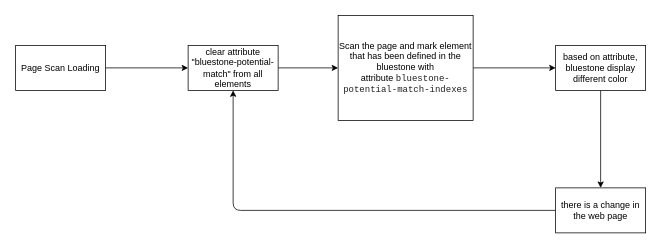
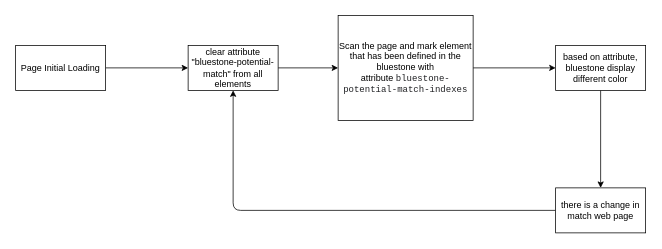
node "Page Scan Loading": label "Page Scan Loading" -> "Page Initial Loading"
node "there is a change in the web page": label "there is a change in the web page" -> "there is a change in match web page"
